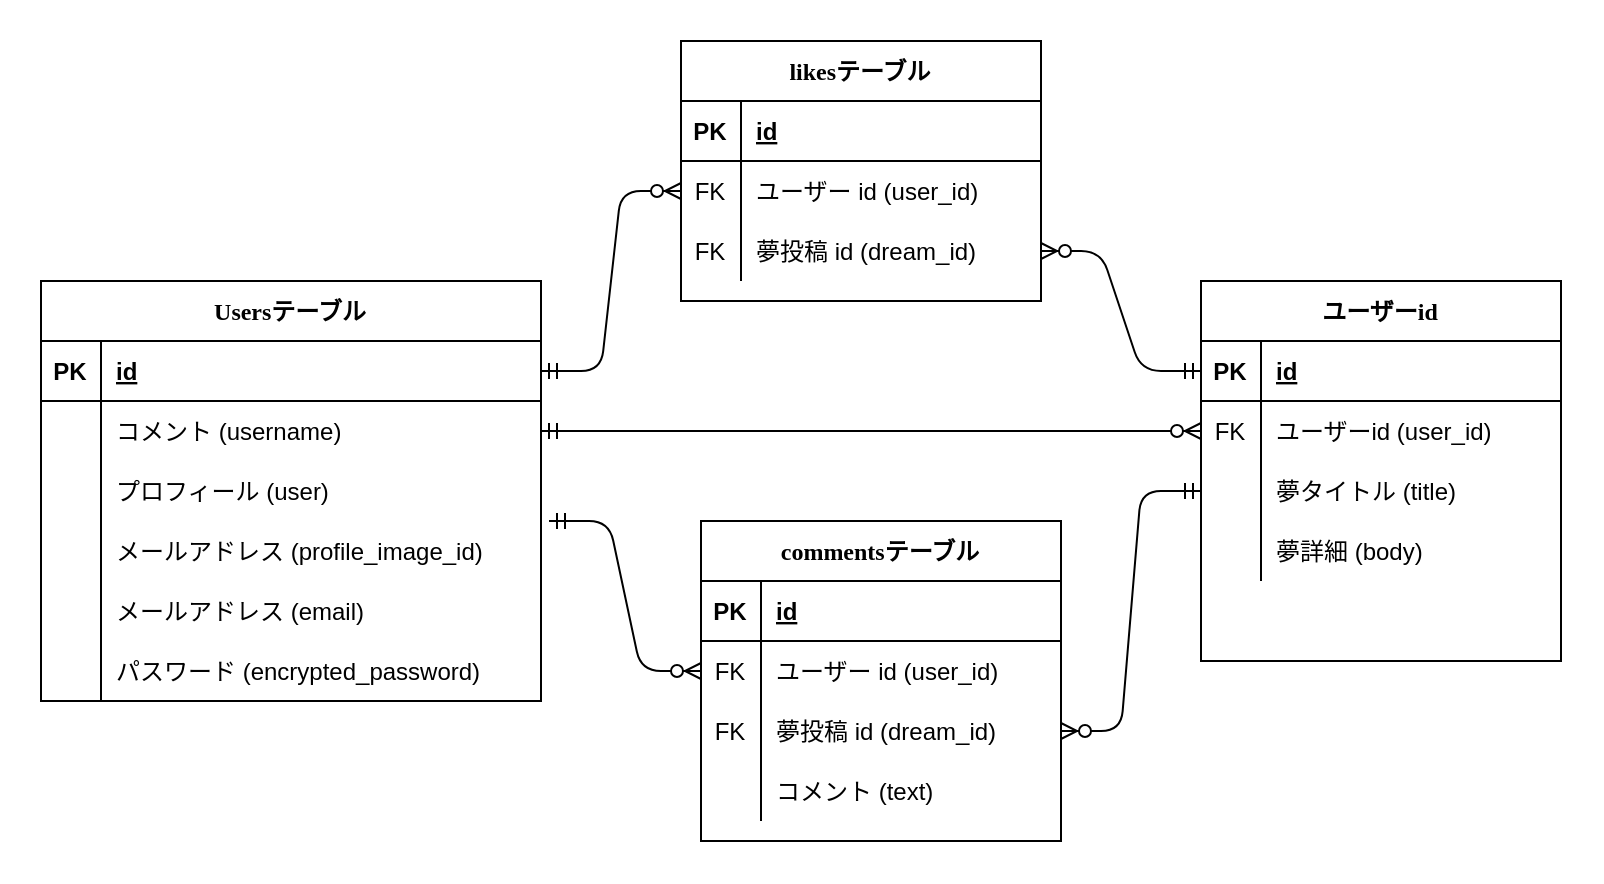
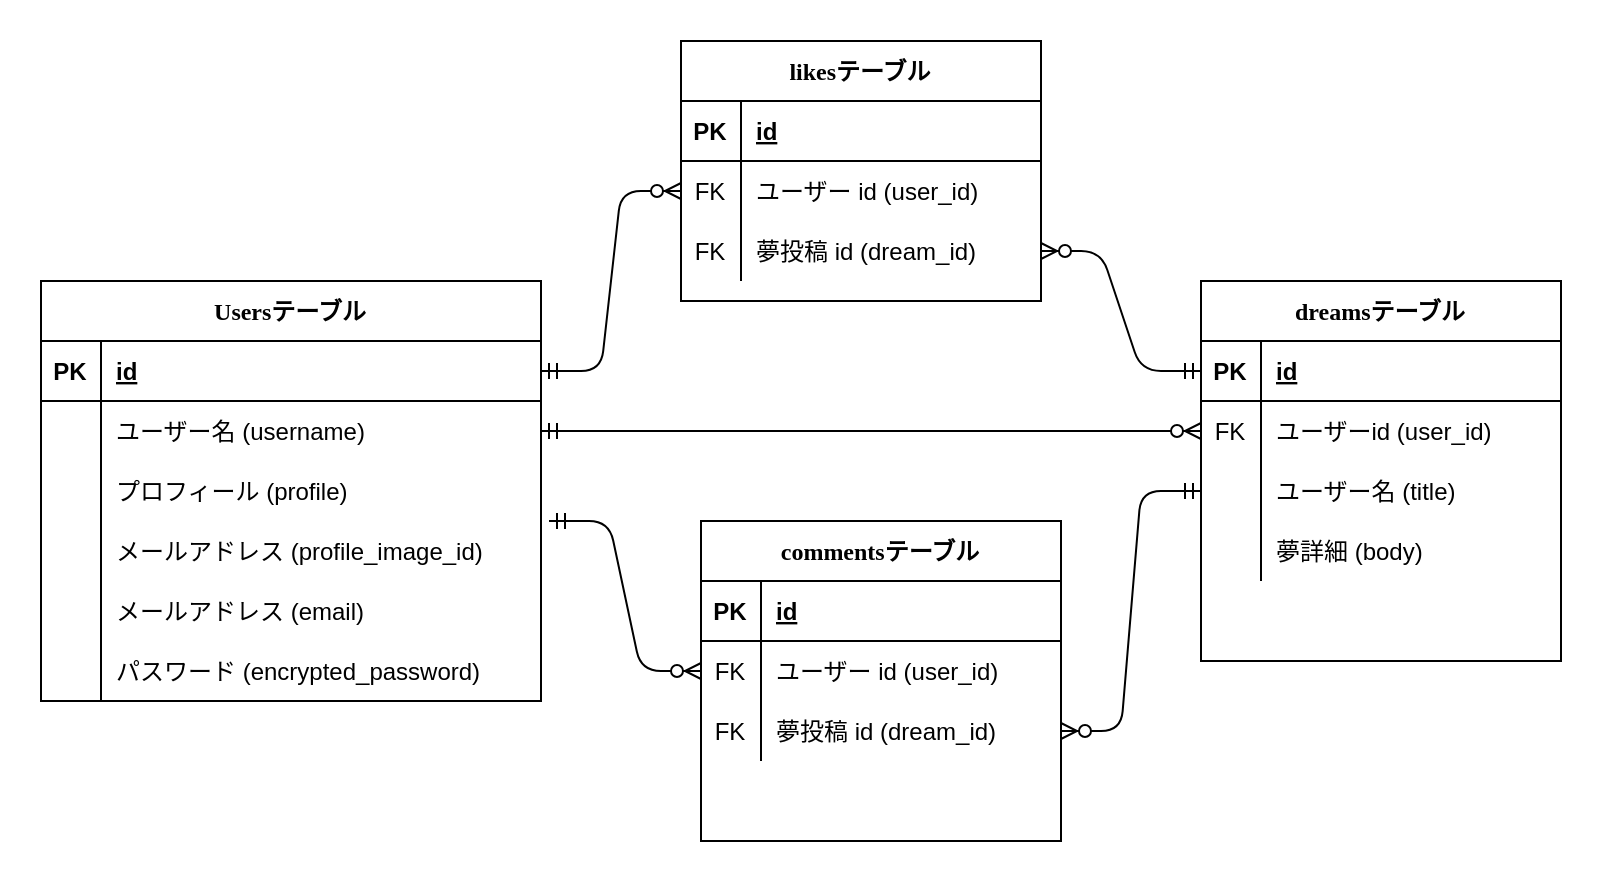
node "ユーザーid": label "ユーザーid" -> "dreamsテーブル"
node "コメント (username)": label "コメント (username)" -> "ユーザー名 (username)"
node "プロフィール (user)": label "プロフィール (user)" -> "プロフィール (profile)"
node "夢タイトル (title)": label "夢タイトル (title)" -> "ユーザー名 (title)"
node "コメント (text)": removed
